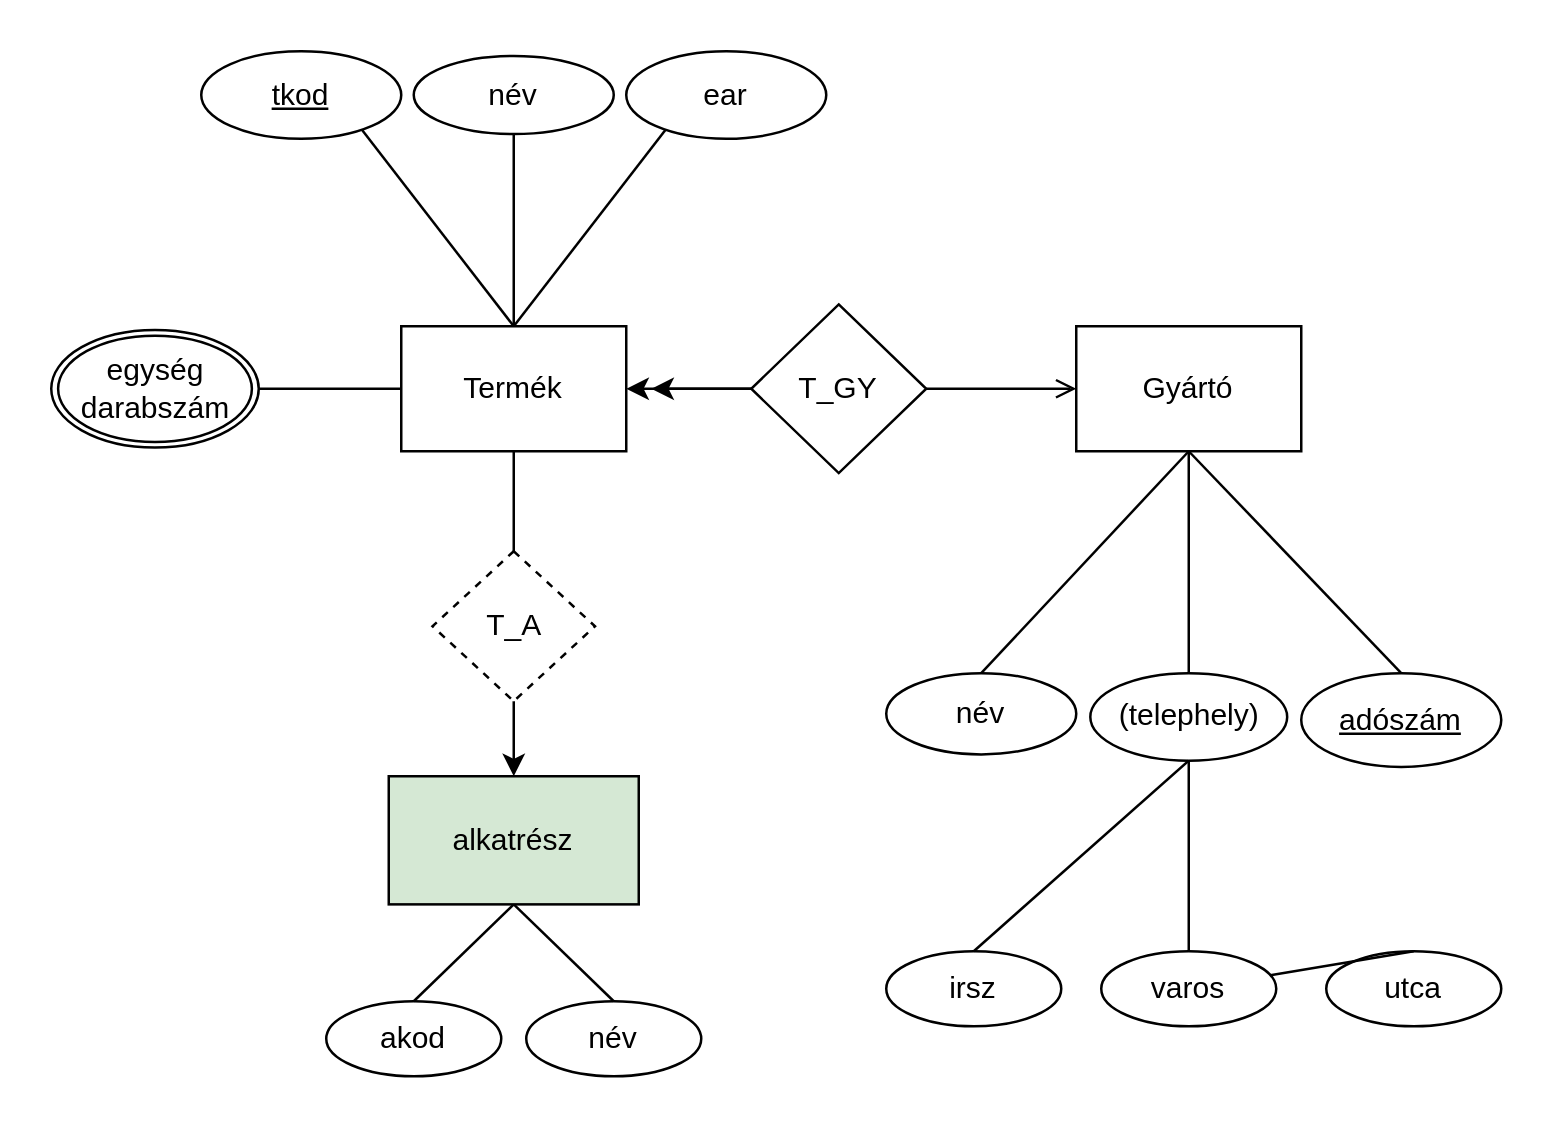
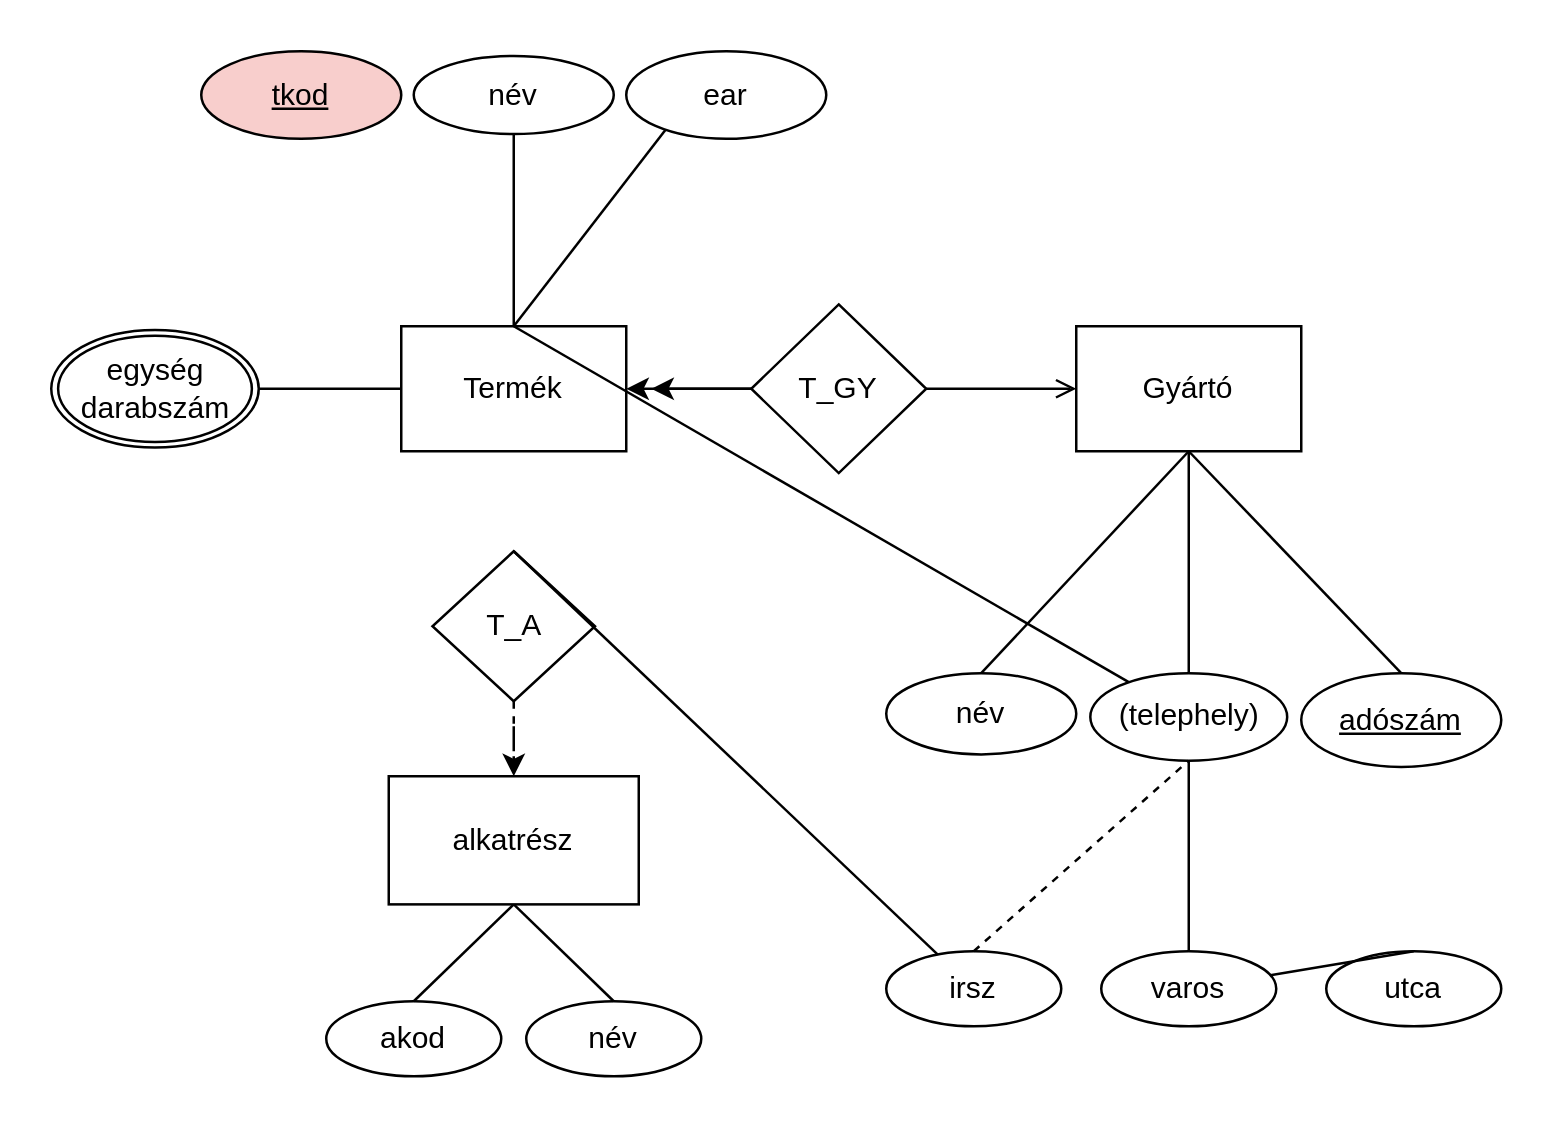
node "tkod": fillcolor #ffffff -> #f8cecc
edge "tkod" -- "Termék": now "(telephely)" -- "Termék"
edge "Termék" -- "T_A": now "irsz" -- "T_A"
node "T_A": style dashed -> solid
edge "T_A" -> "alkatrész": style solid -> dashed
node "alkatrész": fillcolor #d5e8d4 -> #ffffff
edge "(telephely)" -- "irsz": style solid -> dashed
